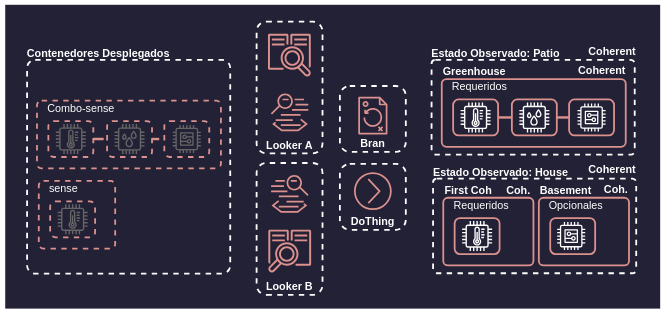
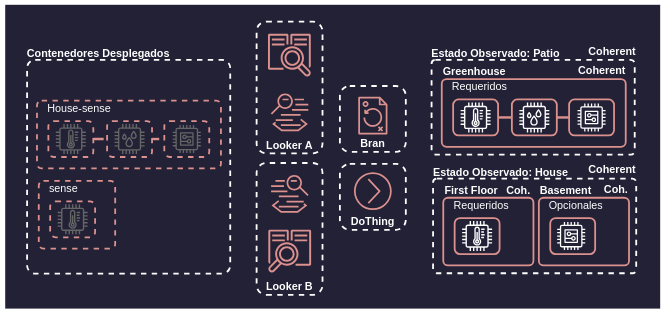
node "Combo-sense": label "Combo-sense" -> "House-sense"
node "First Coh": label "First Coh" -> "First Floor"
